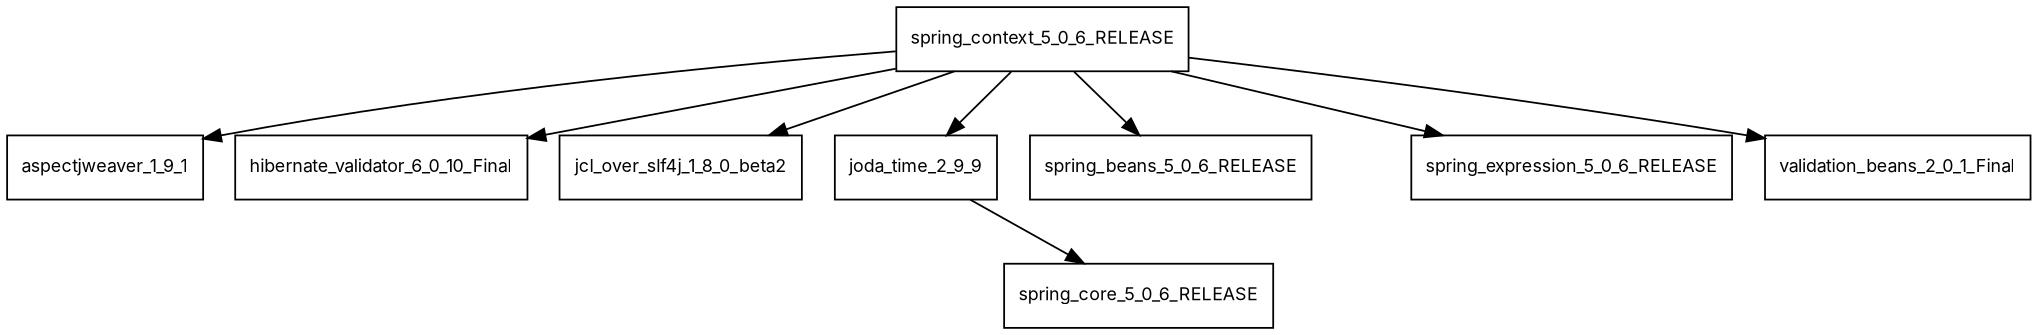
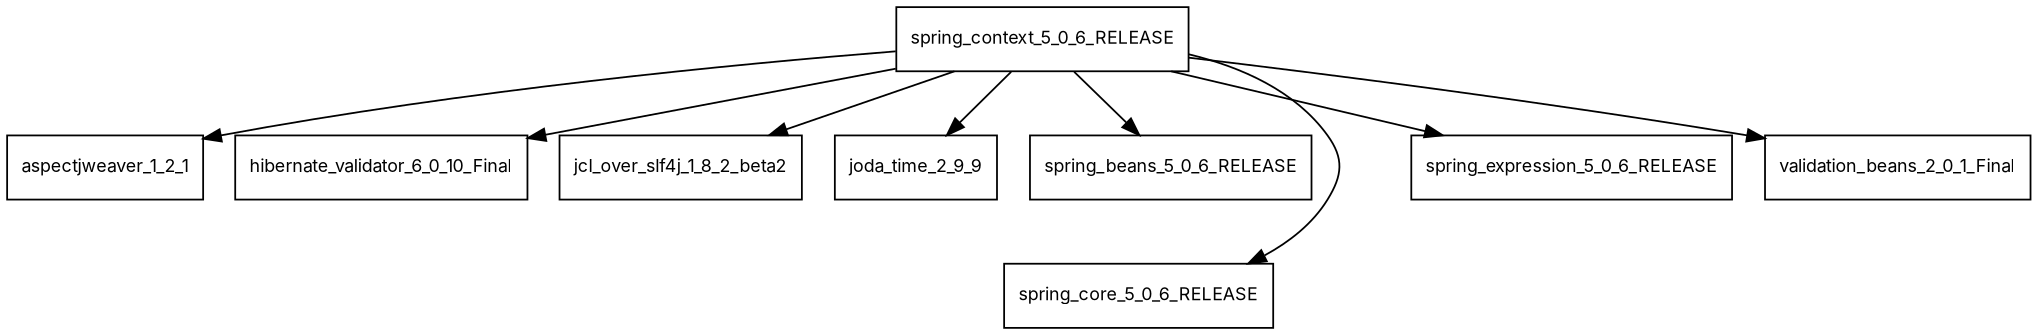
node "aspectjweaver_1_9_1": label "aspectjweaver_1_9_1" -> "aspectjweaver_1_2_1"
node "jcl_over_slf4j_1_8_0_beta2": label "jcl_over_slf4j_1_8_0_beta2" -> "jcl_over_slf4j_1_8_2_beta2"
edge "joda_time_2_9_9" -> "spring_core_5_0_6_RELEASE": now "spring_context_5_0_6_RELEASE" -> "spring_core_5_0_6_RELEASE"
